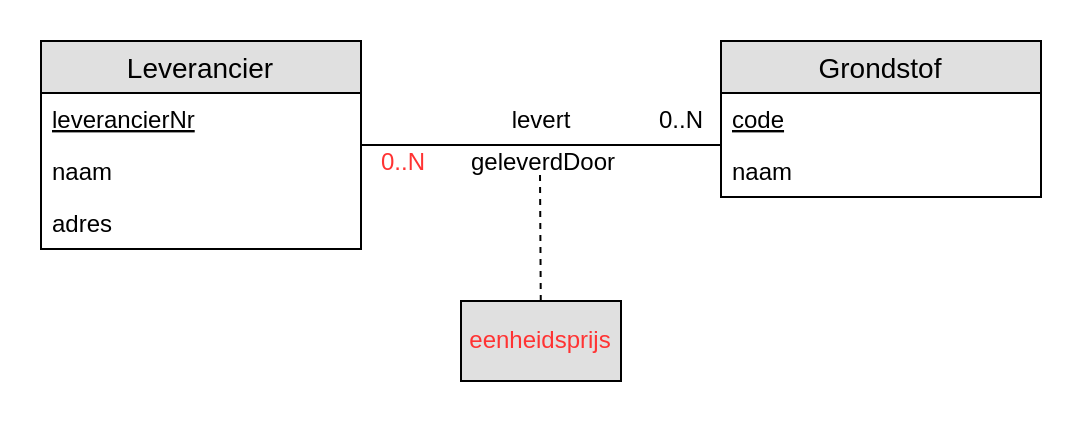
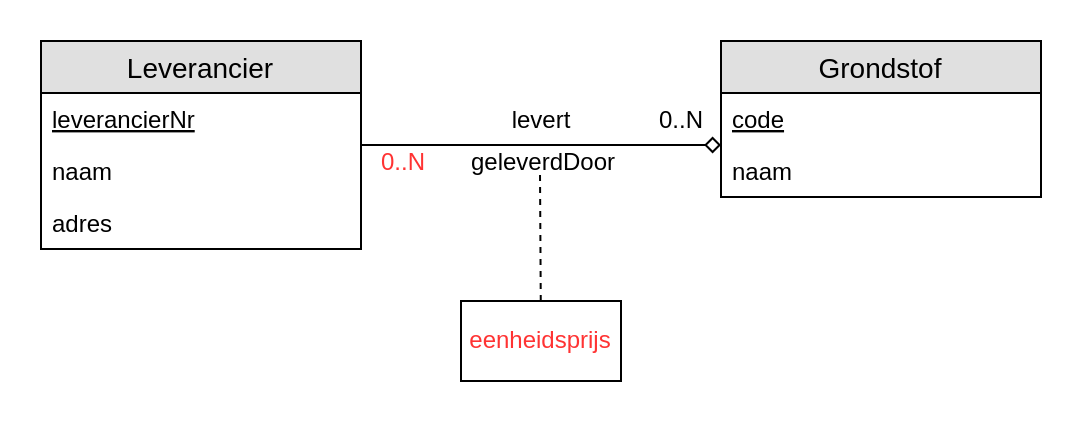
edge "Grondstof" -- "Leverancier": arrowhead none -> diamond
node "eenheidsprijs": fillcolor #e0e0e0 -> #ffffff
